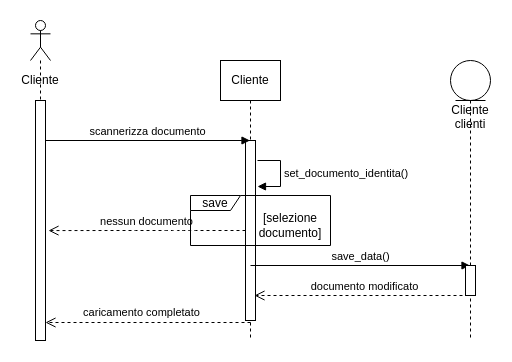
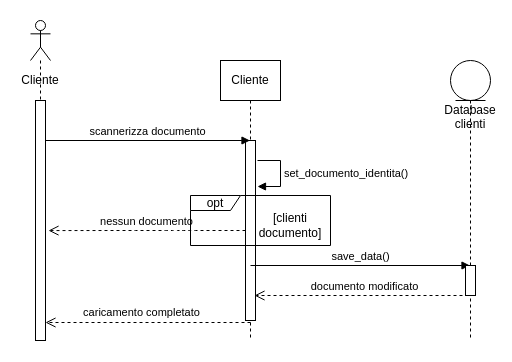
node "Cliente clienti": label "Cliente clienti" -> "Database clienti"
node "save": label "save" -> "opt"
node "[selezione documento]": label "[selezione documento]" -> "[clienti documento]"
